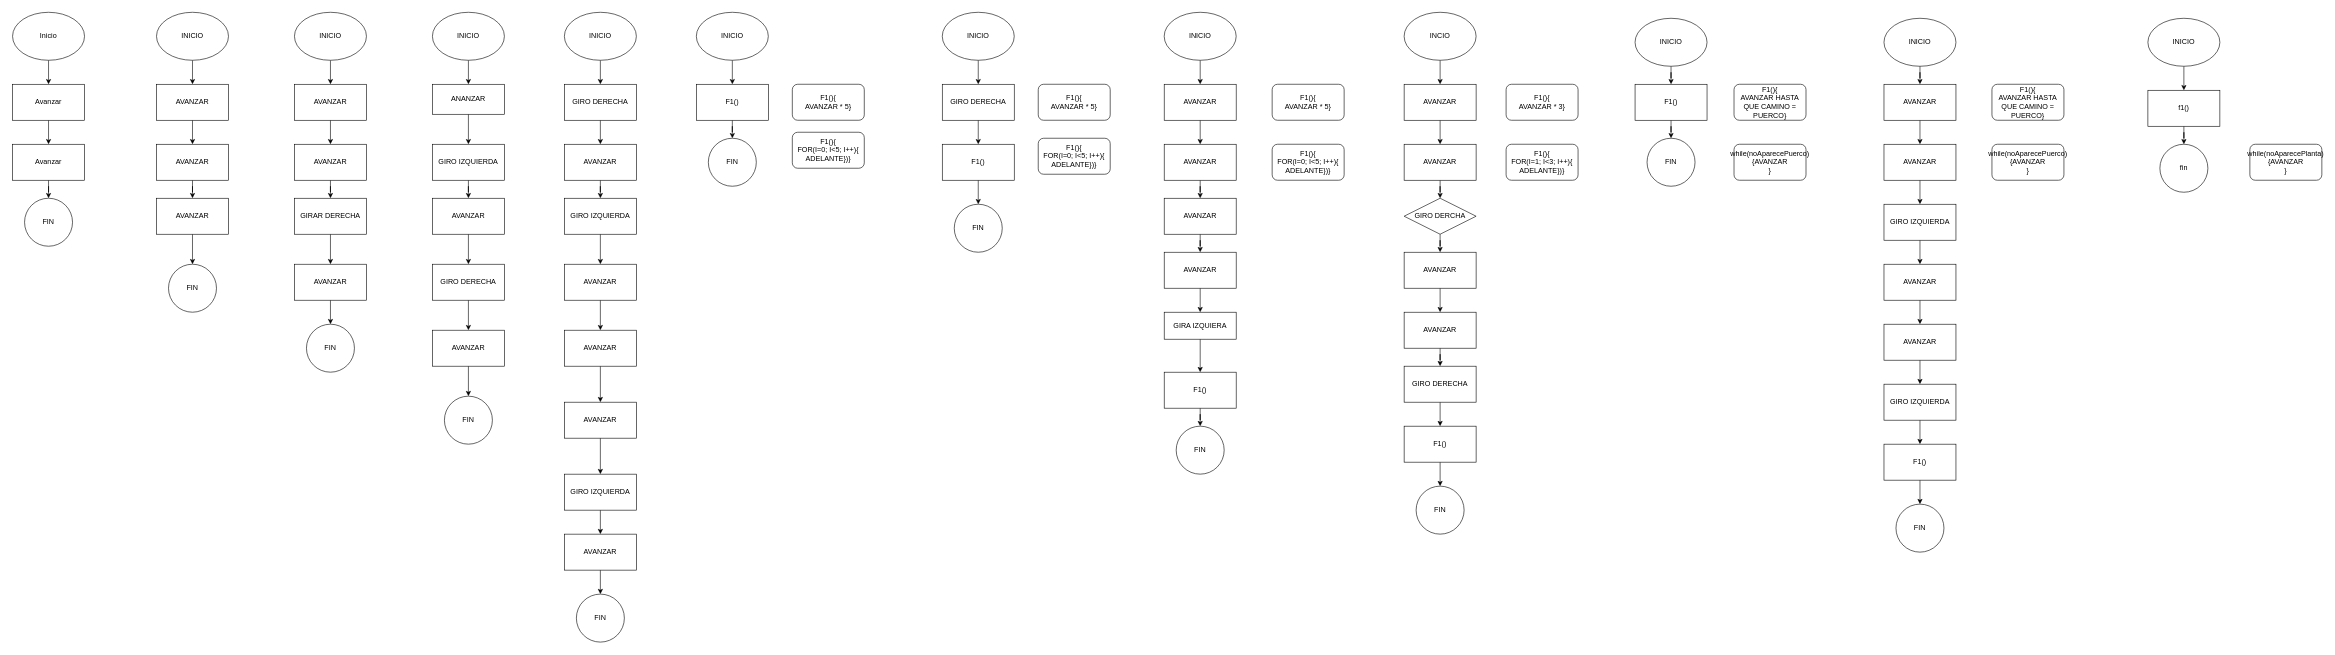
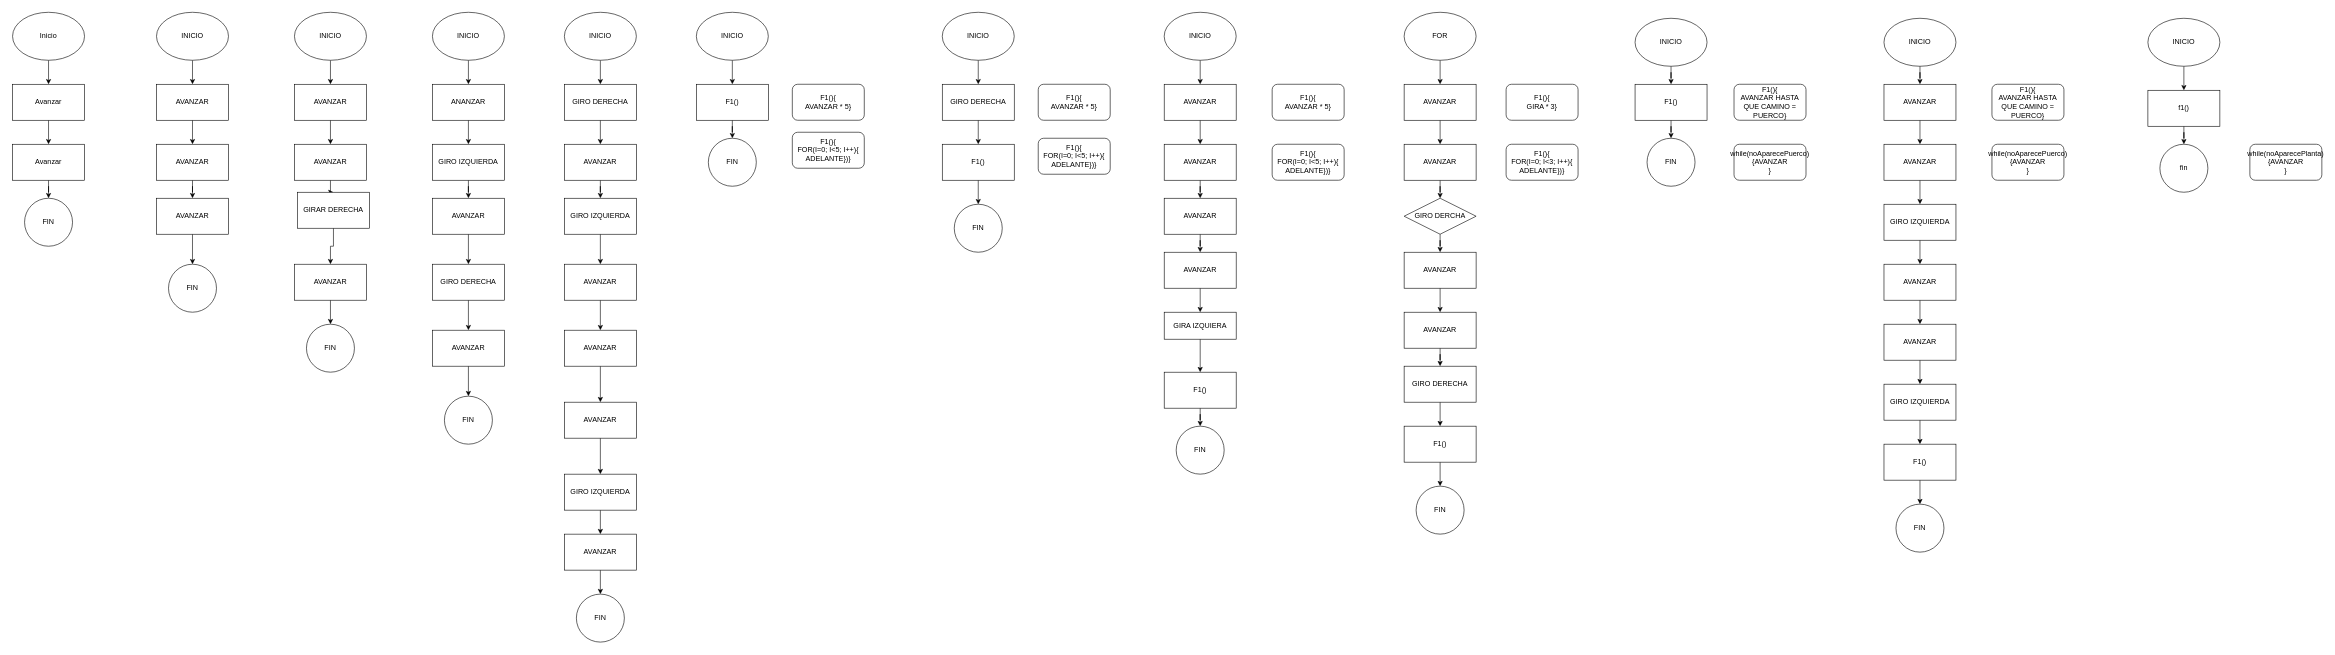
node "INCIO": label "INCIO" -> "FOR"
node "ANANZAR": size 72x30 -> 72x36
node "F1(){ AVANZAR * 3}": label "F1(){ AVANZAR * 3}" -> "F1(){ GIRA * 3}"
node "F1(){ FOR(I=1; I<3; I++){ ADELANTE})}": label "F1(){ FOR(I=1; I<3; I++){ ADELANTE})}" -> "F1(){ FOR(I=0; I<3; I++){ ADELANTE})}"
node "GIRAR DERECHA": moved (330, 216) -> (333, 210)
